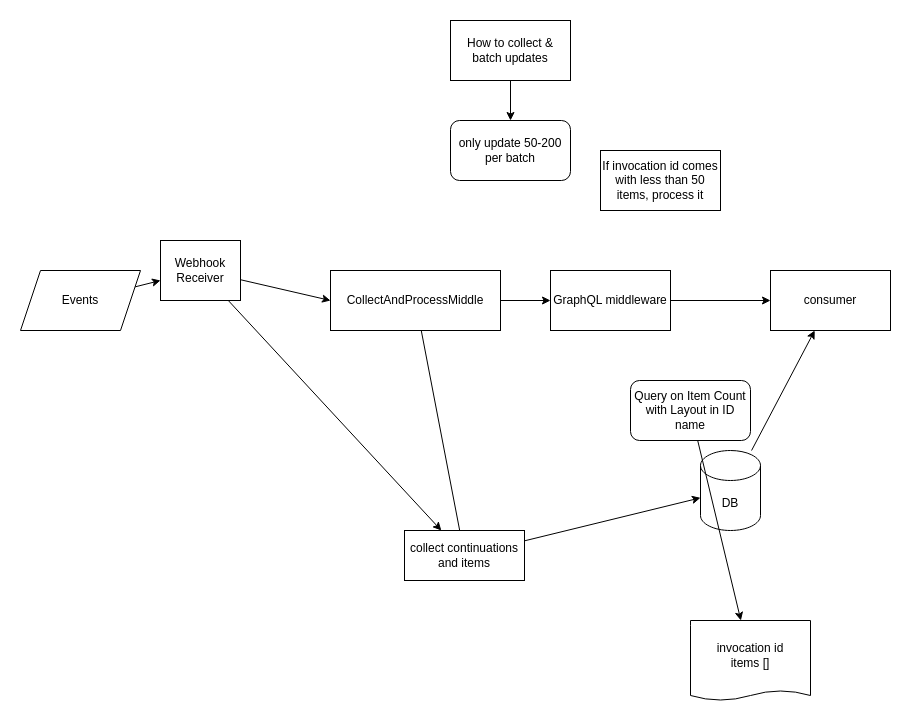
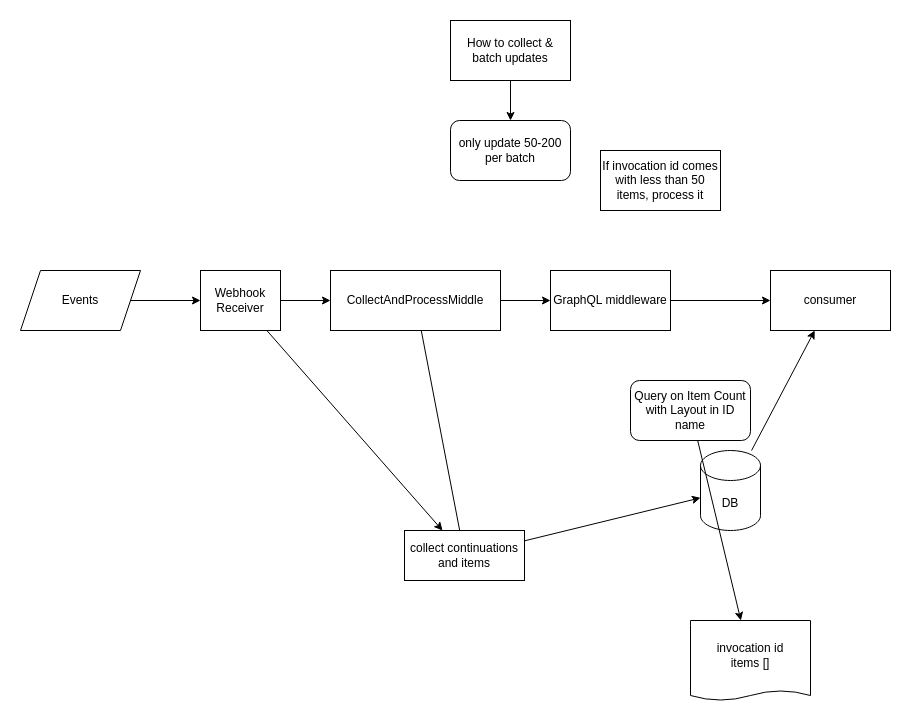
node "Webhook Receiver": moved (201, 271) -> (241, 301)
